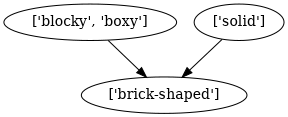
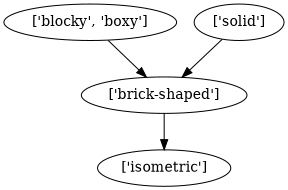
node "['isometric']": added
